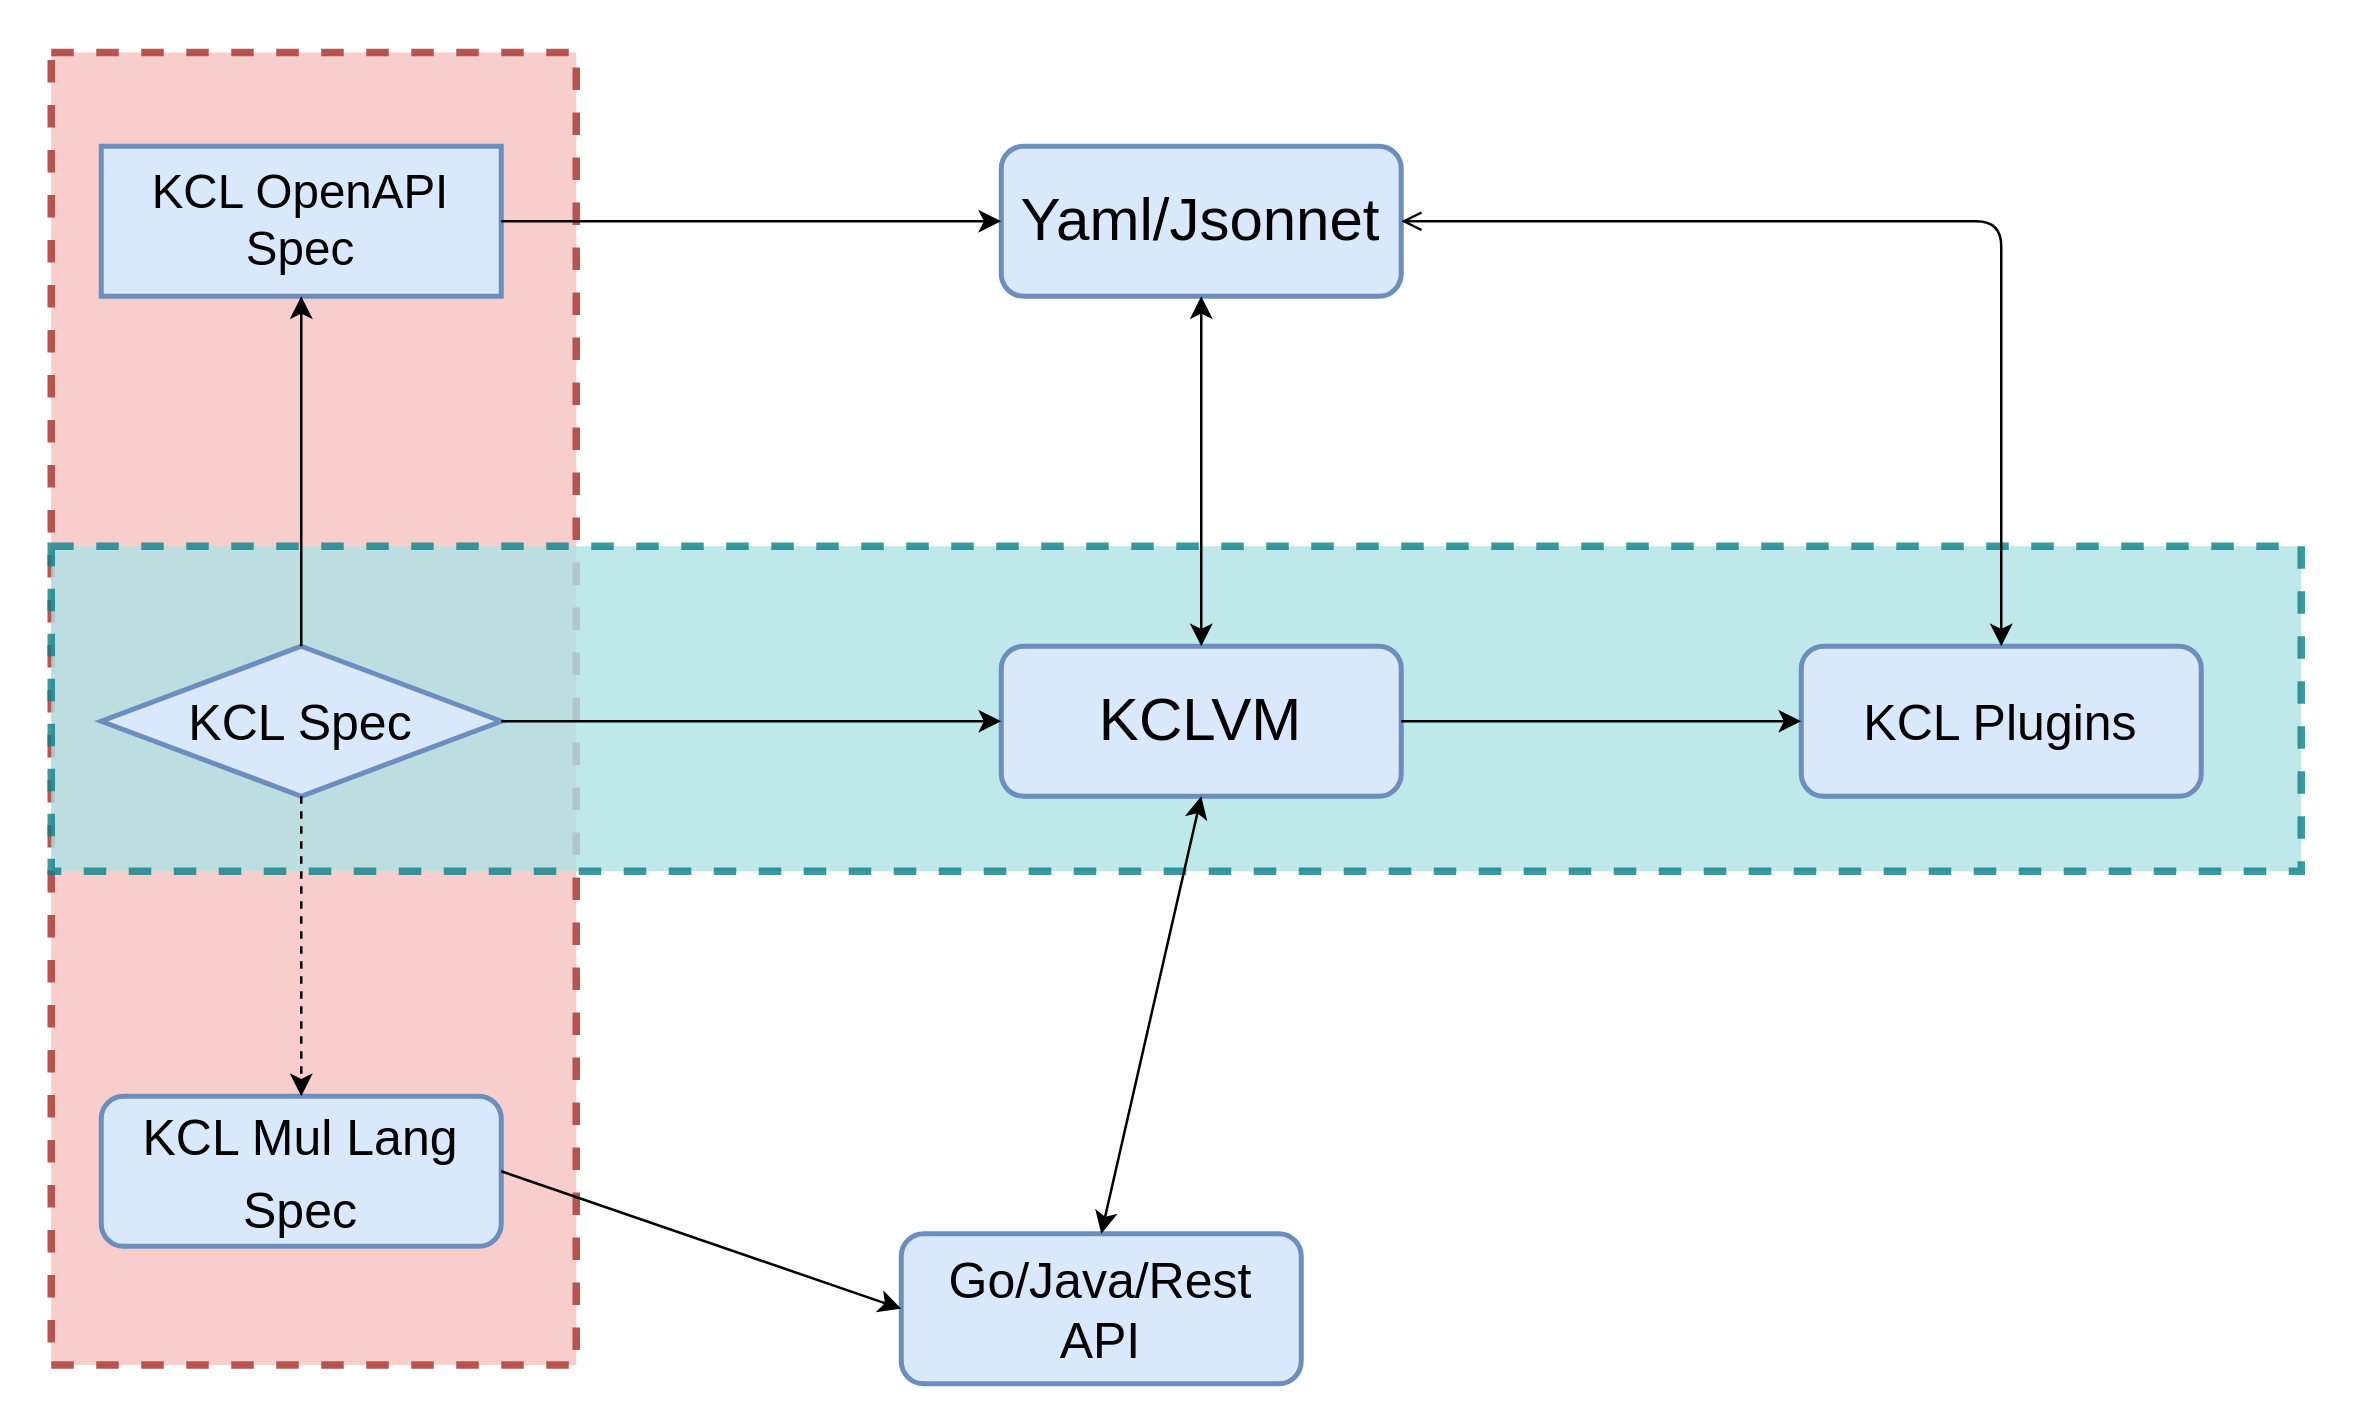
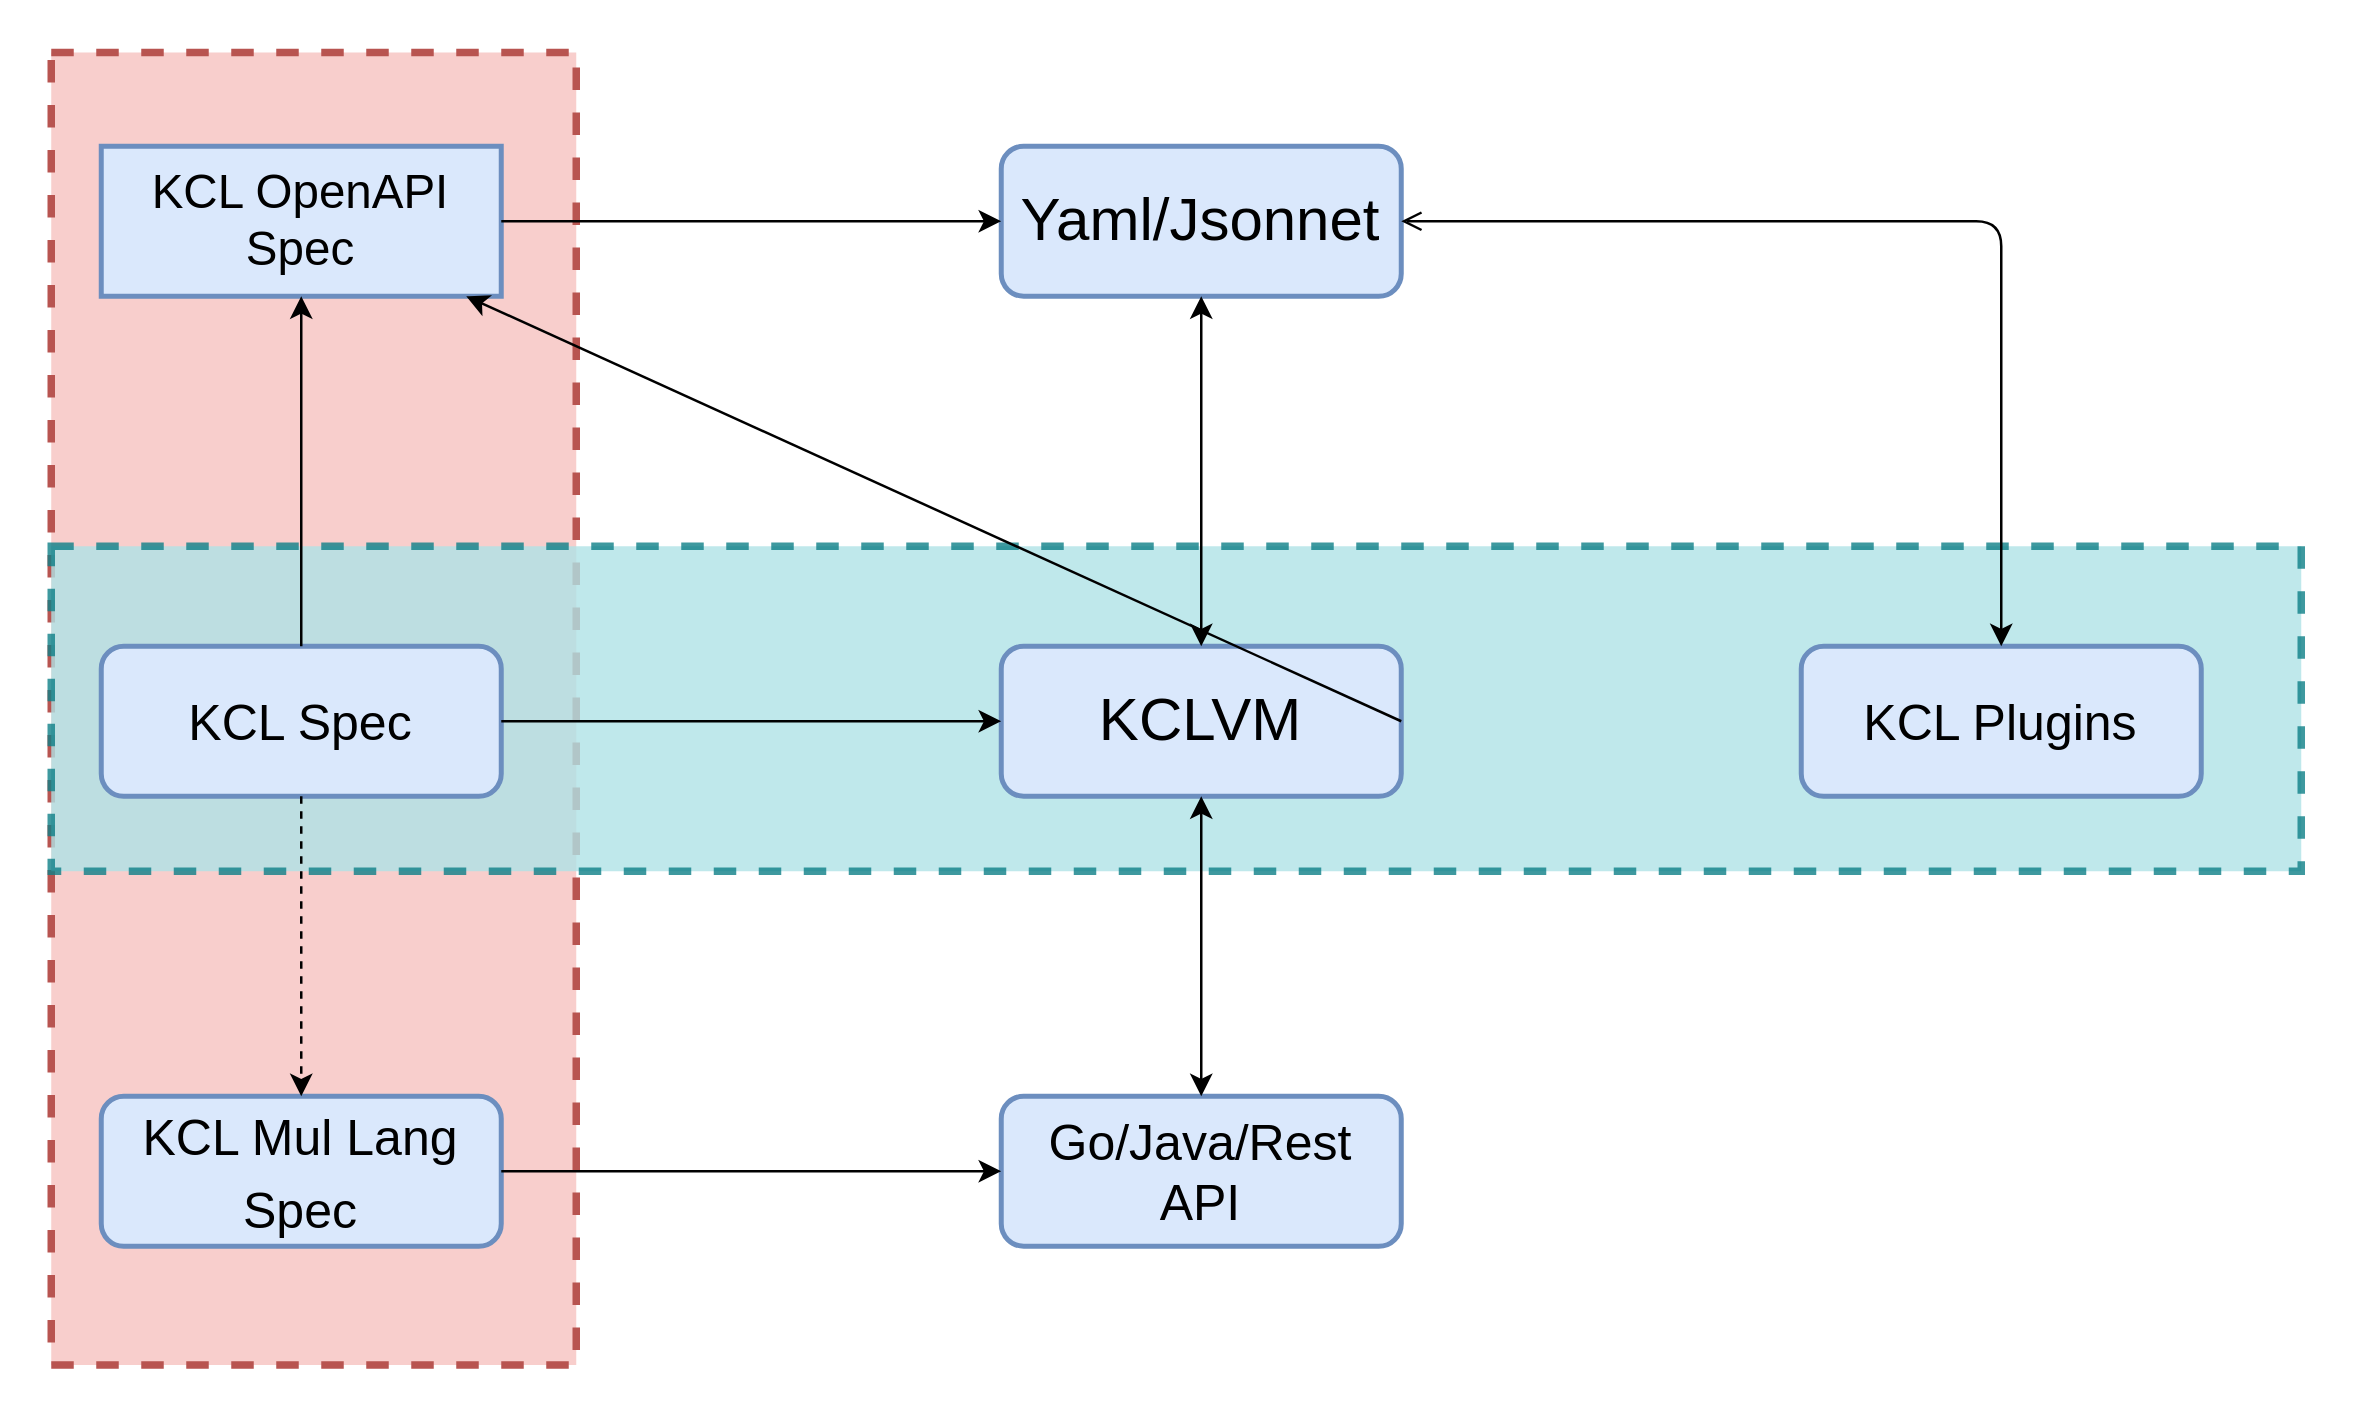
node "KCL Spec": shape diamond -> rounded rectangle
edge "KCLVM" -> "KCL Plugins": now "KCLVM" -> "KCL OpenAPI Spec"
node "Go/Java/Rest API": moved (1101, 1309) -> (1201, 1171)
